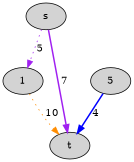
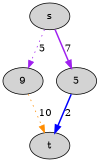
edge "s" -> "t": now "s" -> "5"
node "1": label "1" -> "9"
edge "5" -> "t": label "4" -> "2"
